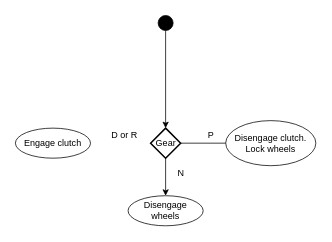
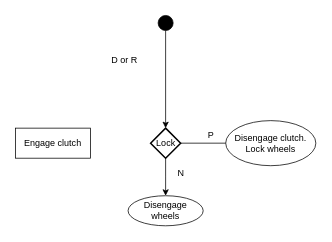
node "D or R": moved (124, 135) -> (124, 60)
node "Engage clutch": shape ellipse -> rectangle
node "Gear": label "Gear" -> "Lock"
